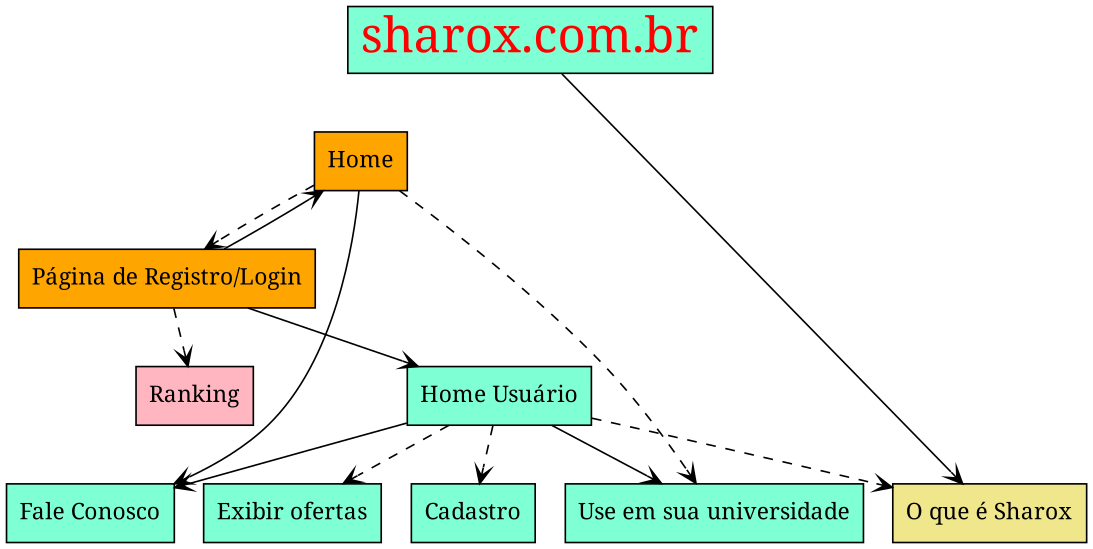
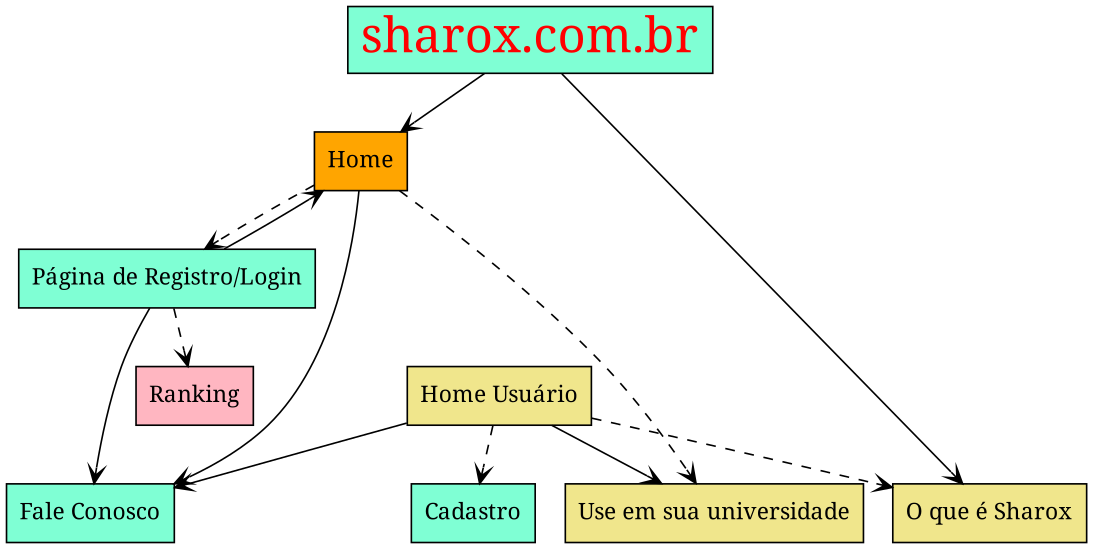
edge "sharox.com.br" -> "Home": added
node "Página de Registro/Login": fillcolor orange -> aquamarine
edge "Página de Registro/Login" -> "Home Usuário": now "Página de Registro/Login" -> "Fale Conosco"
node "Home Usuário": fillcolor aquamarine -> khaki
node "Exibir ofertas": removed
node "Use em sua universidade": fillcolor aquamarine -> khaki
